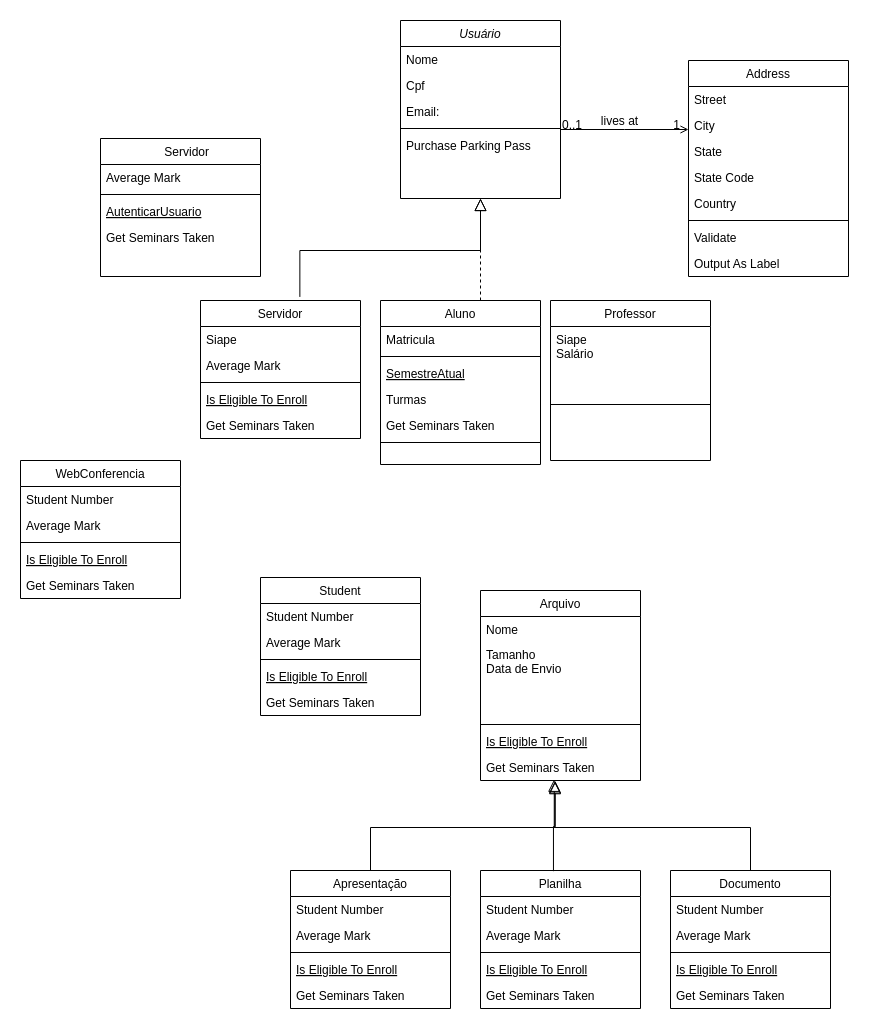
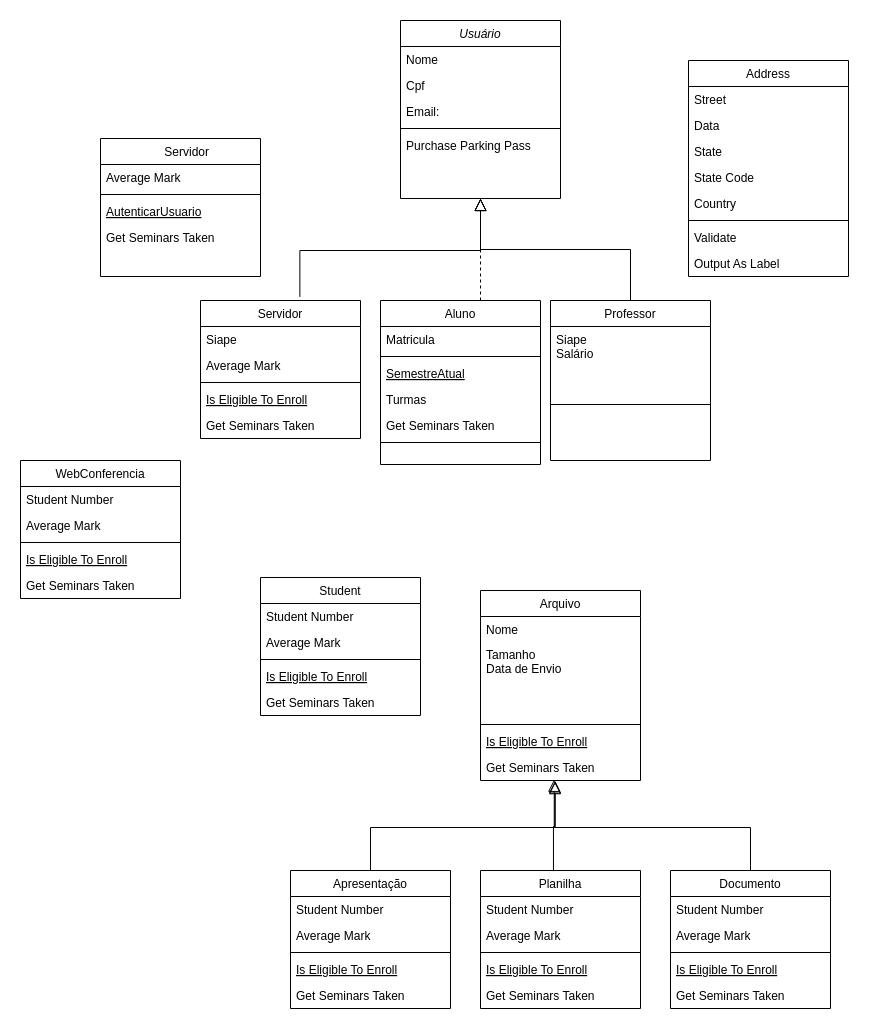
node "City": label "City" -> "Data"
edge "Usuário" -> "Address": removed, labels "0..1", "lives at", "1"
edge "Professor" -> "Usuário": added
